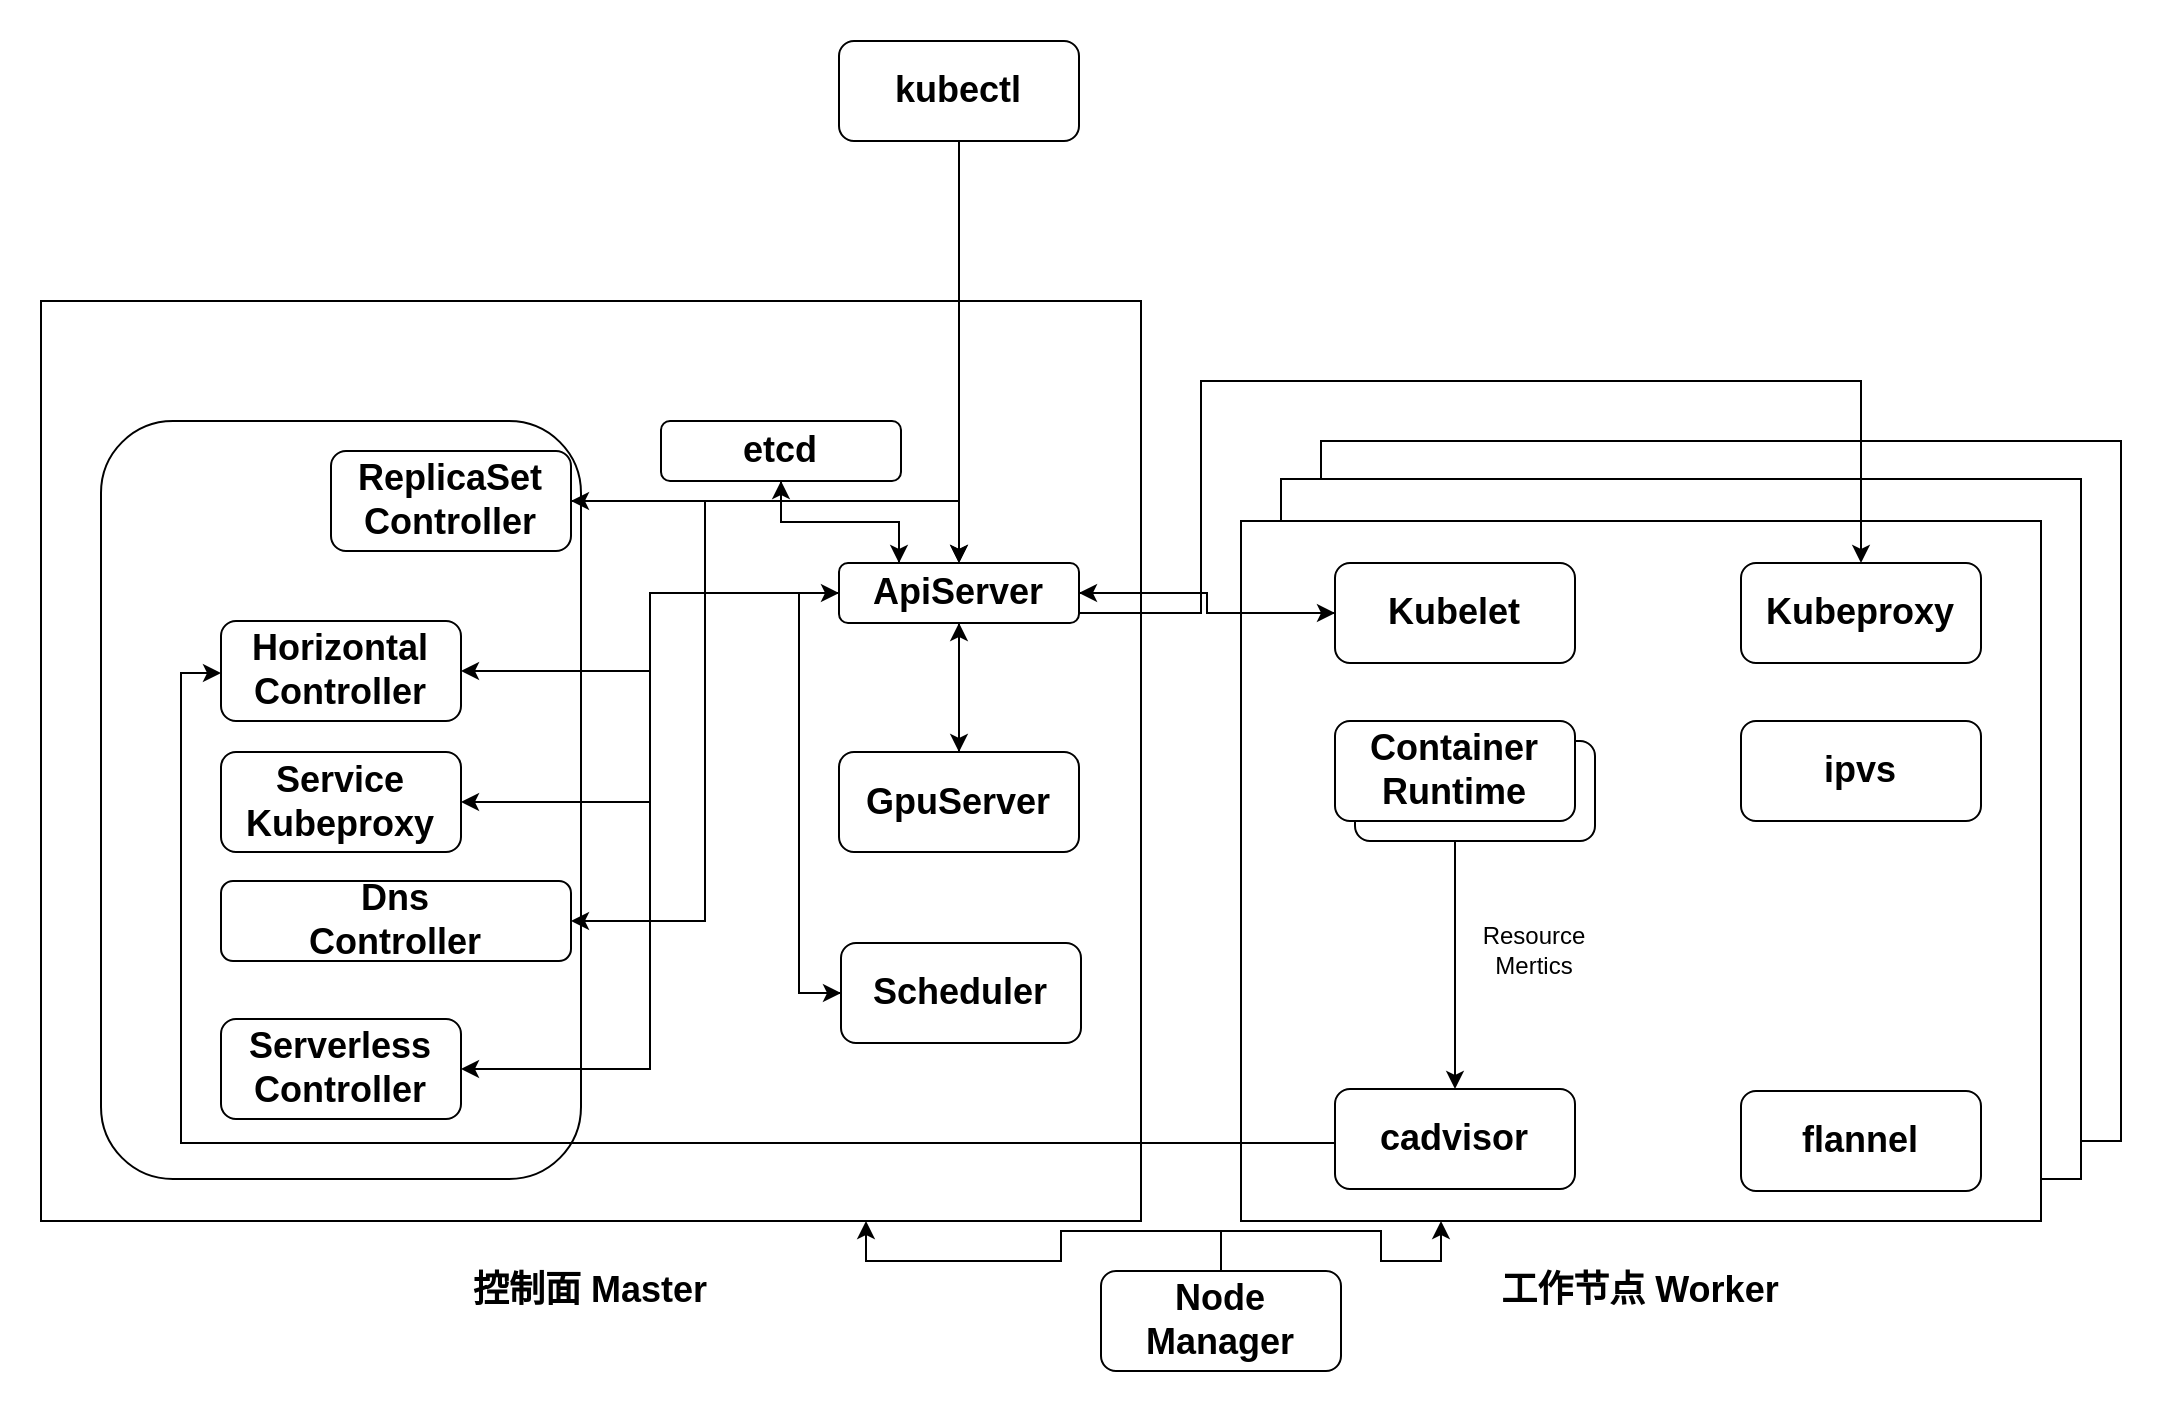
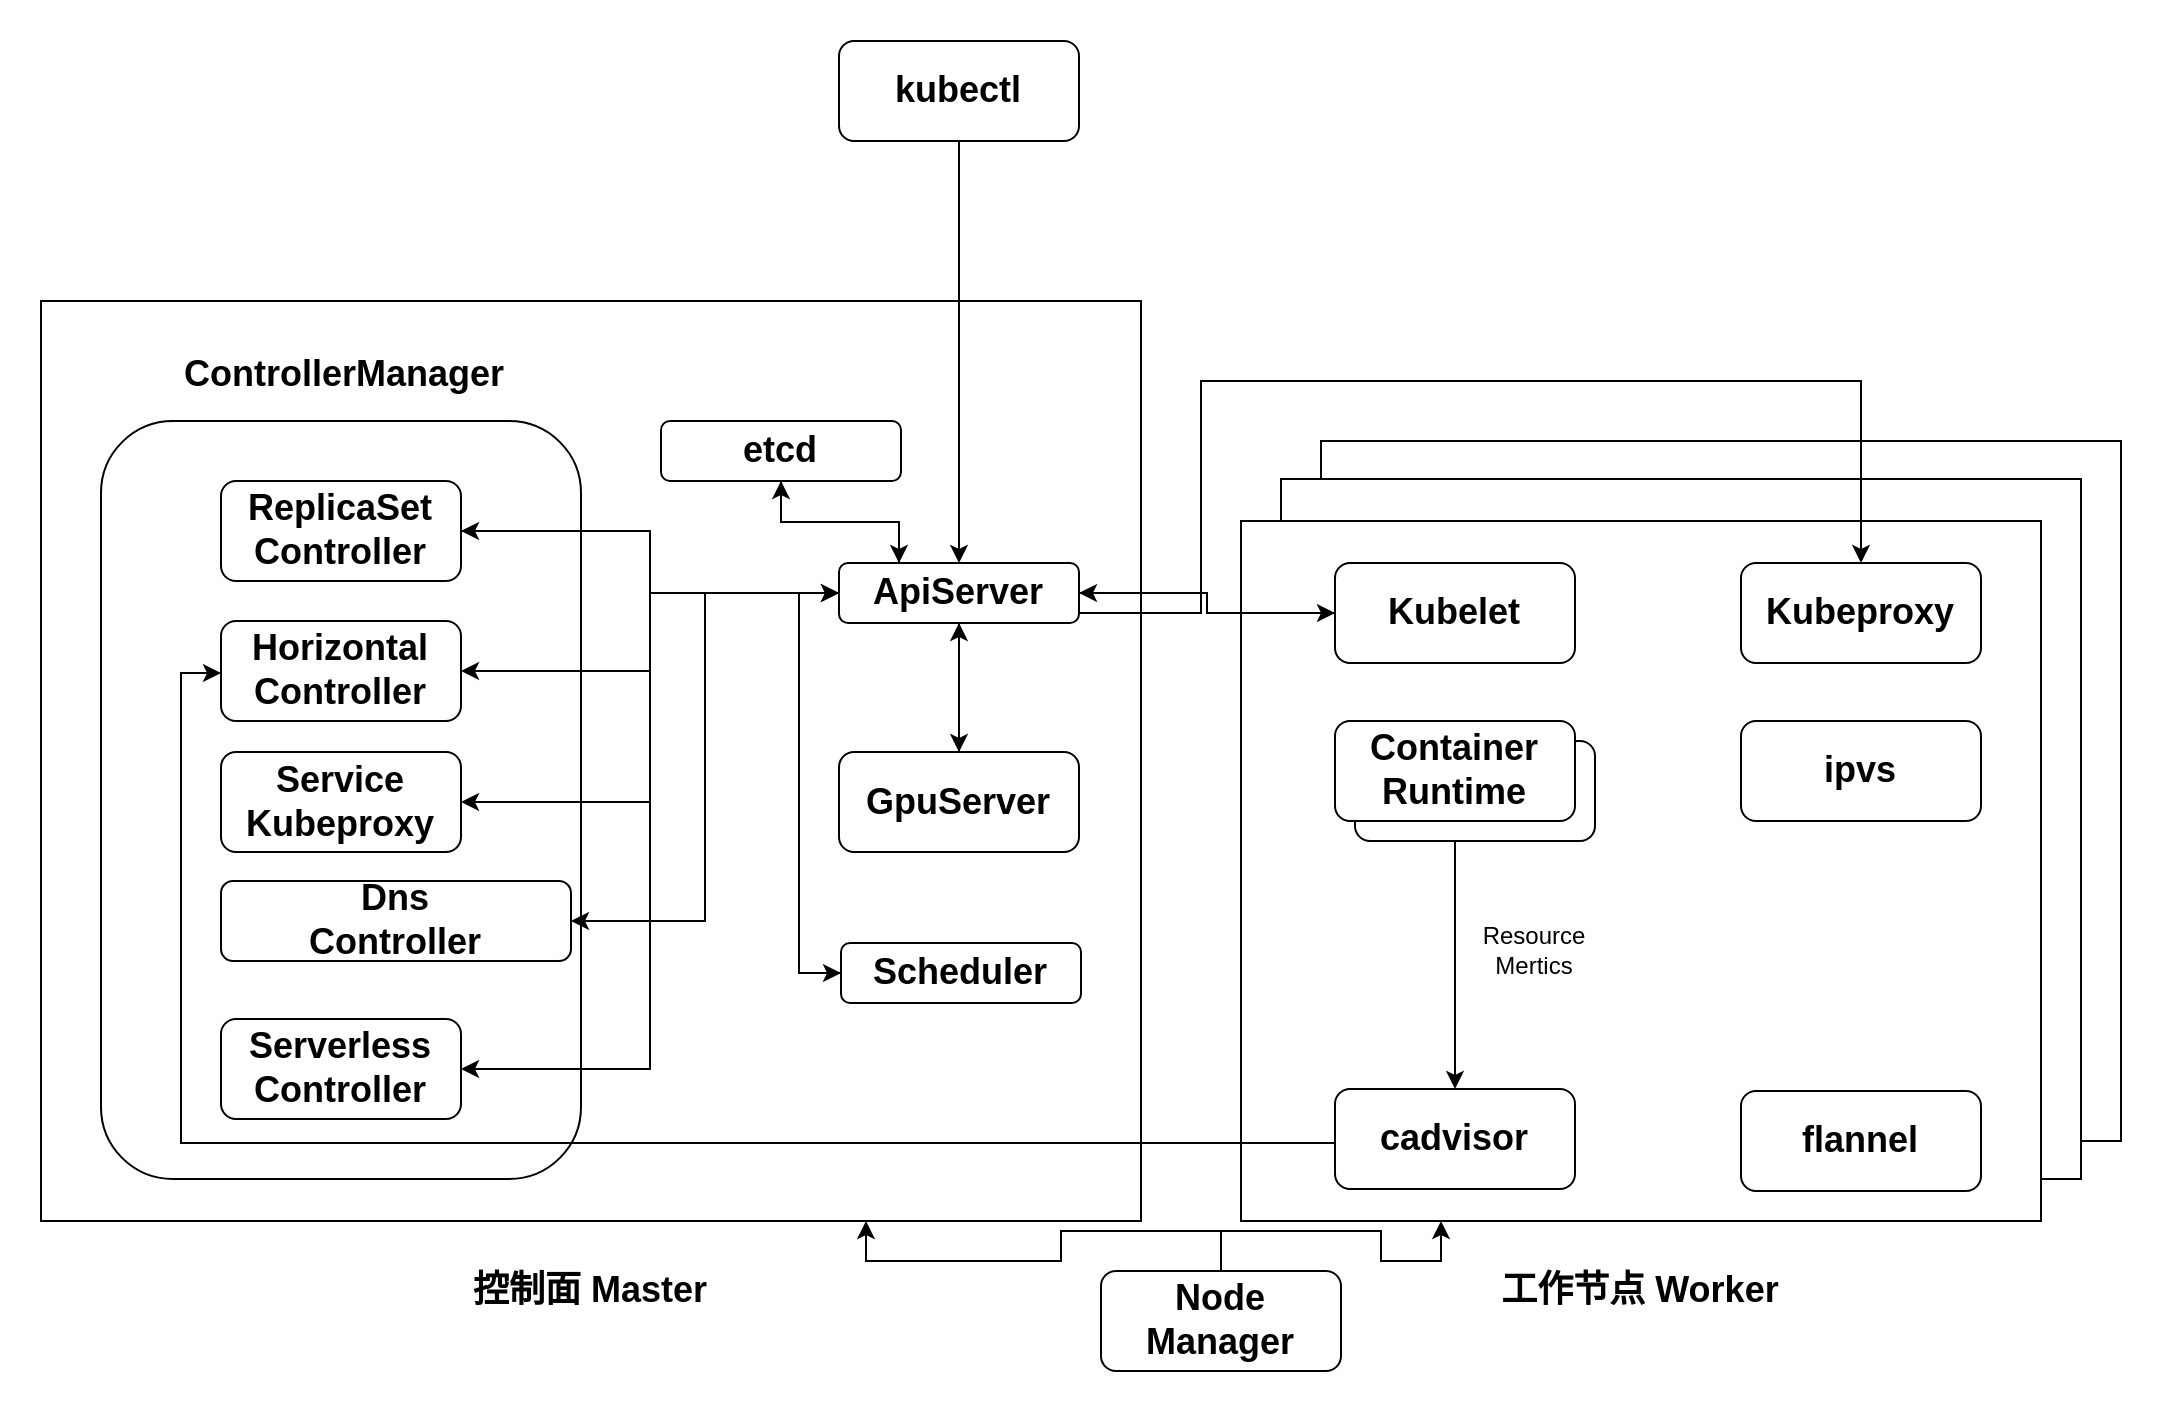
node "ControllerManager": added
node "ReplicaSet Controller": moved (451, 501) -> (341, 531)
node "Scheduler": size 240x100 -> 240x60
